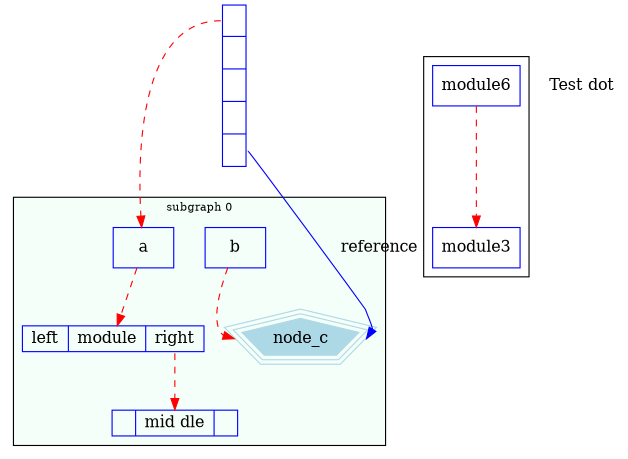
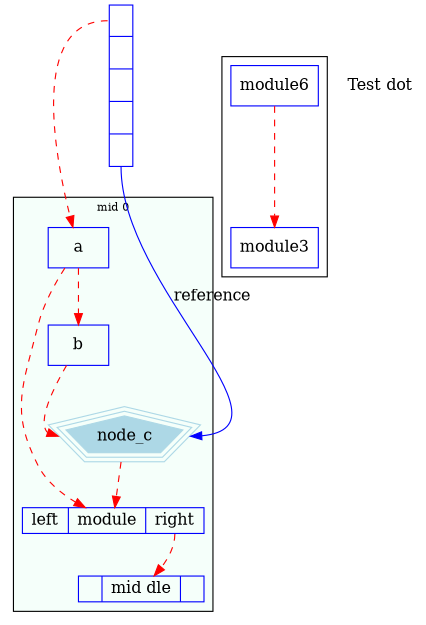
cluster "subgraph 0": label "subgraph 0" -> "mid 0"
edge "a" -> "b": added
edge "node_c" -> "left": added
